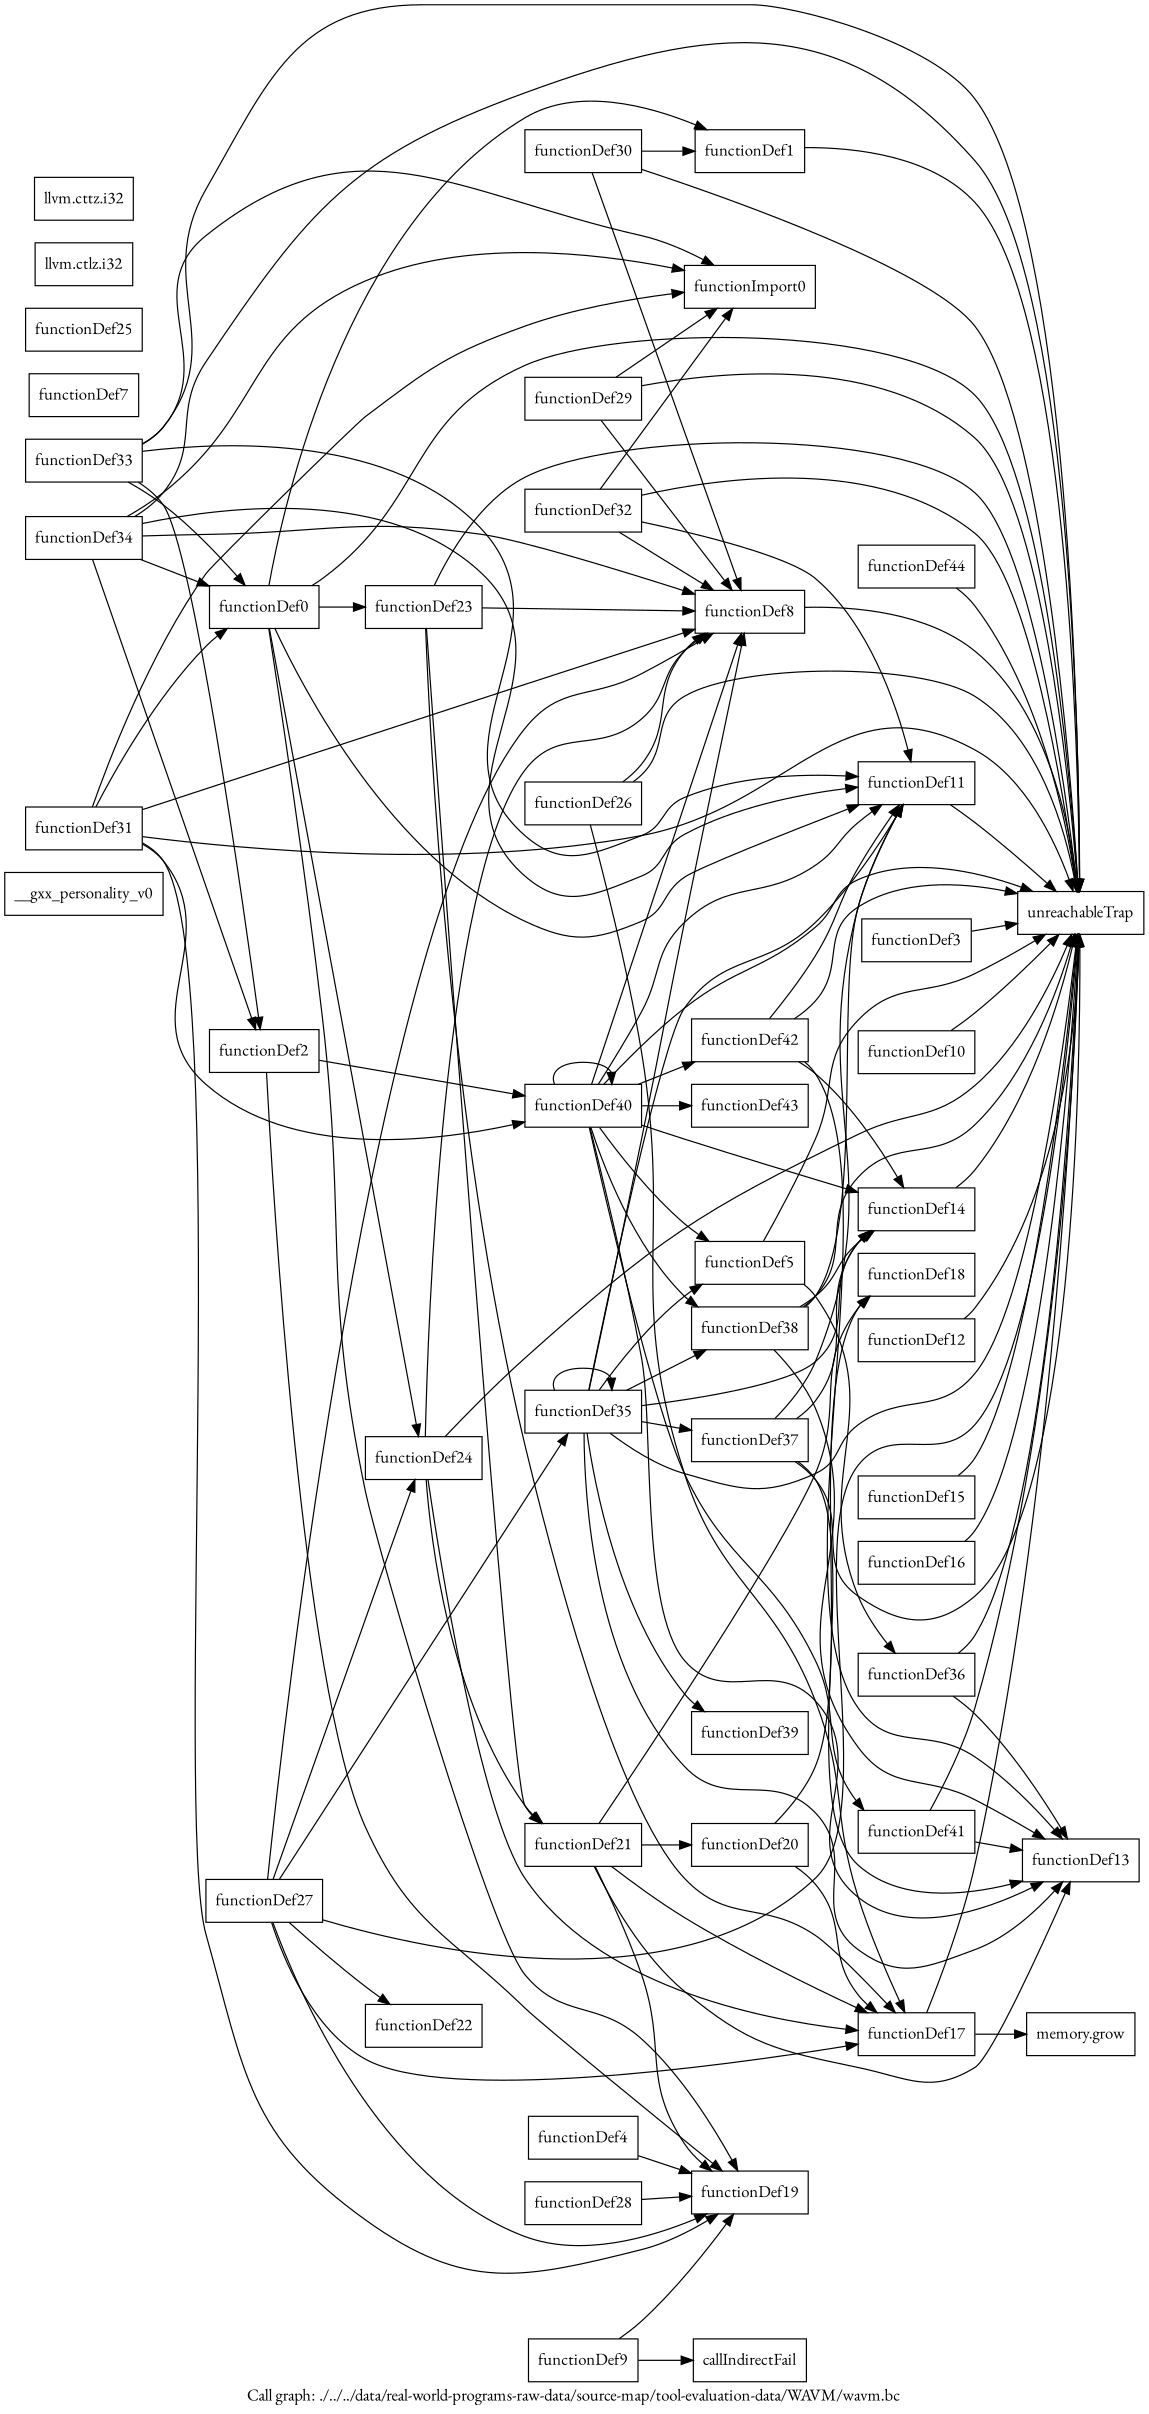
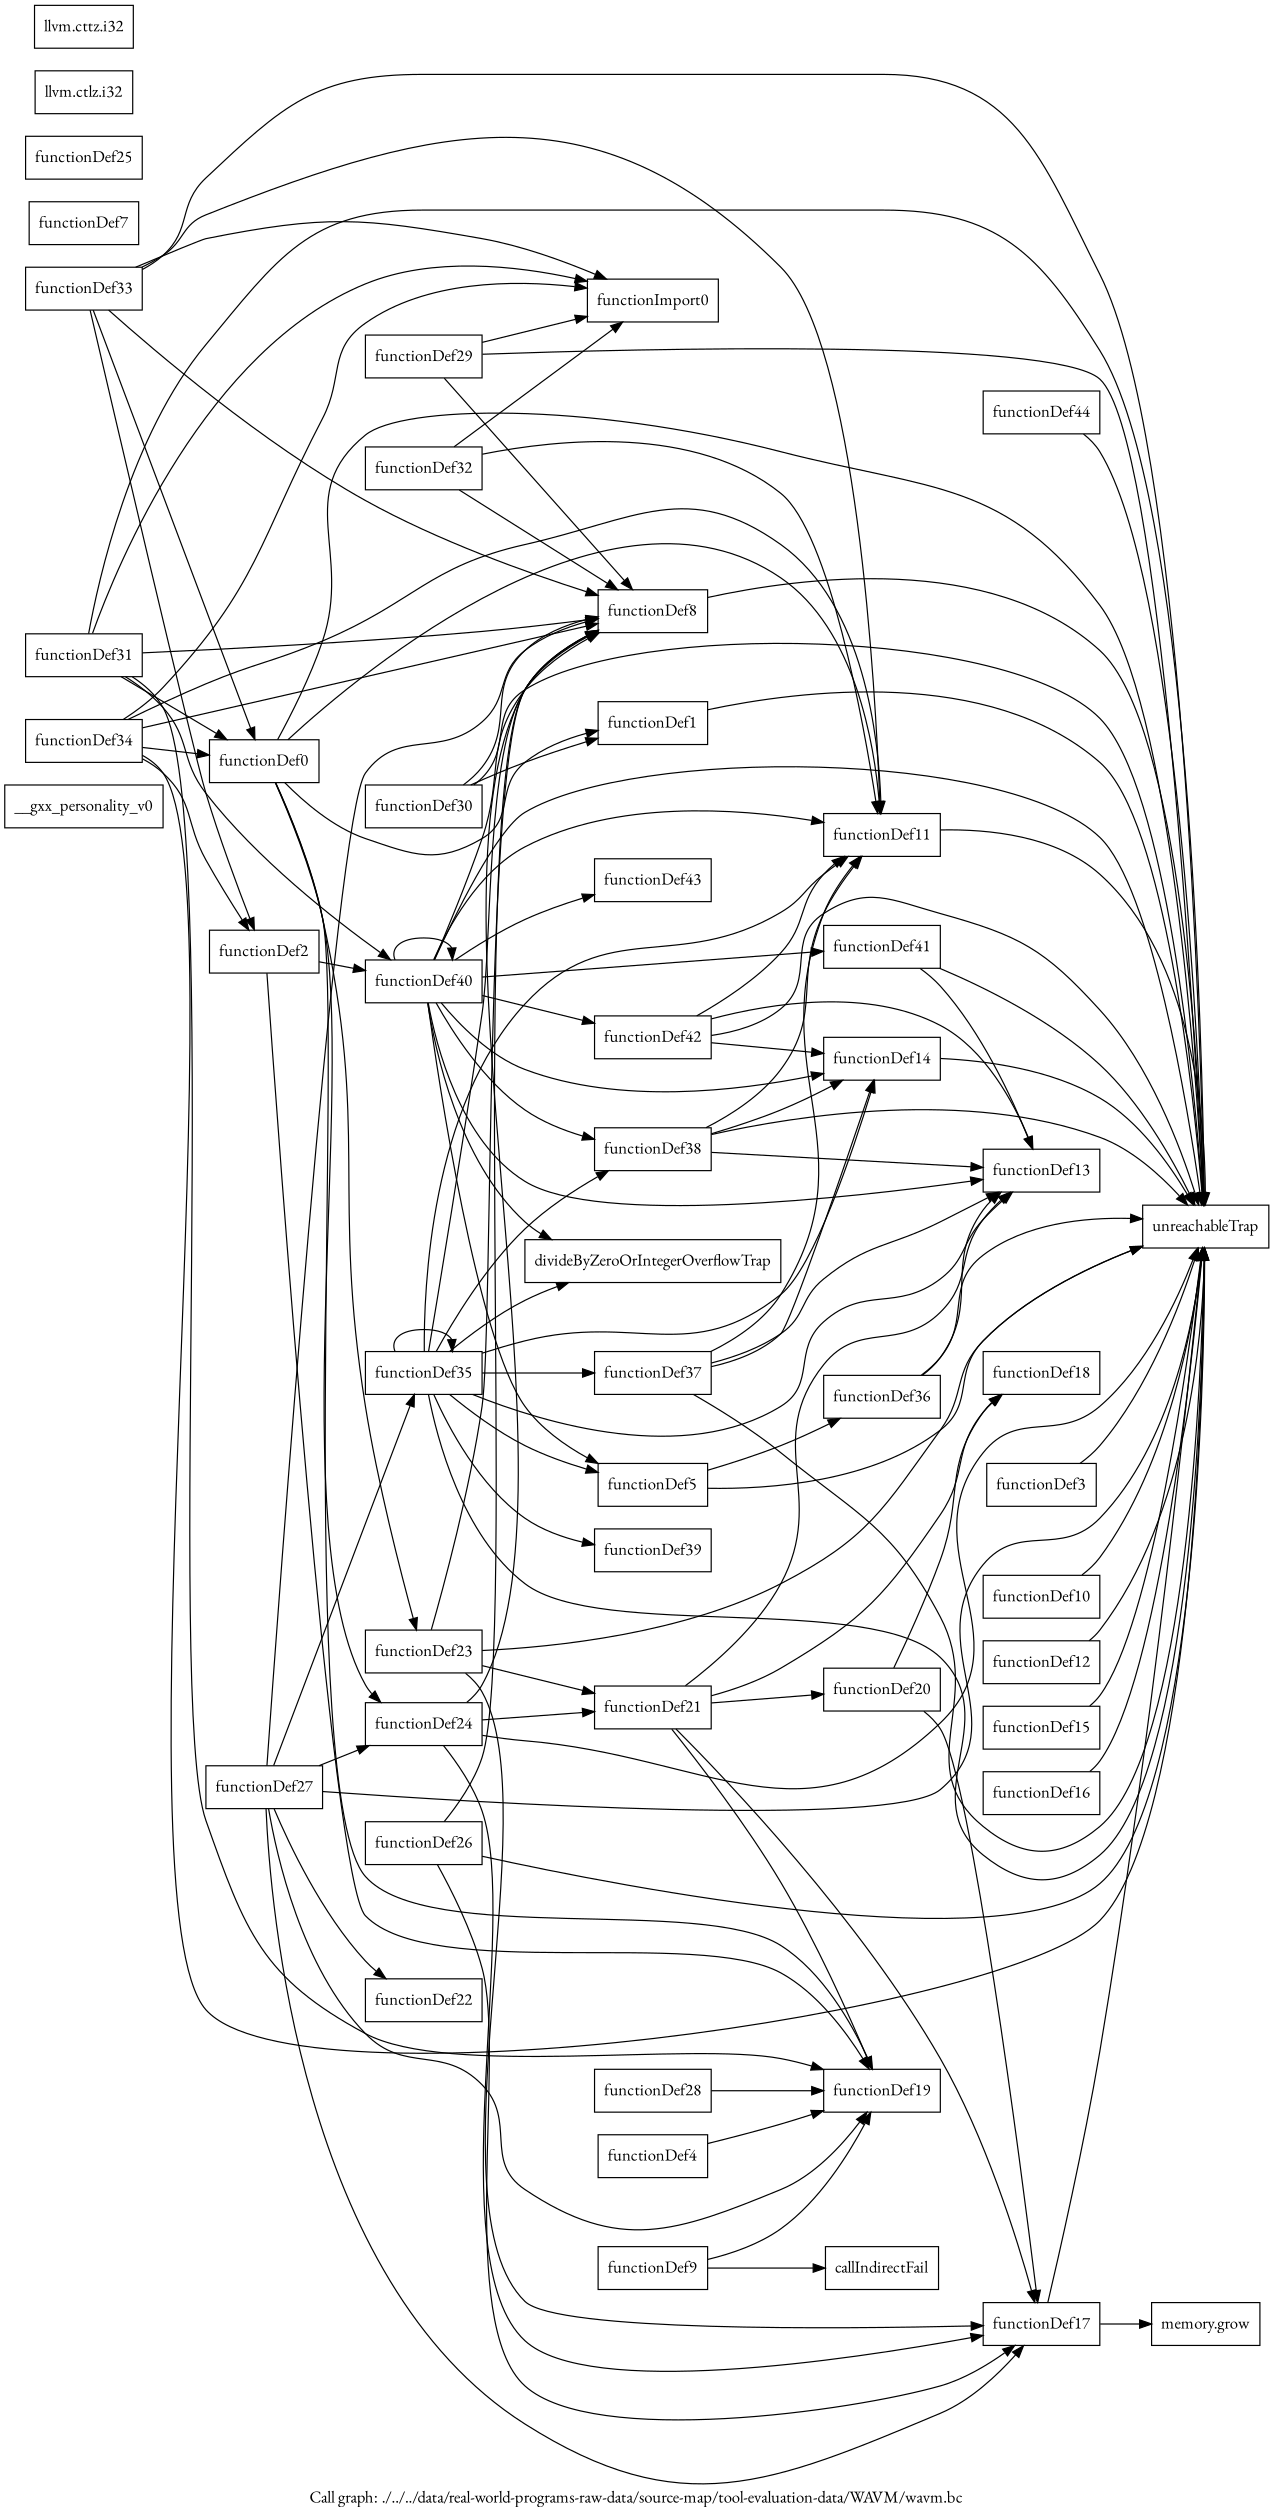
edge "functionDef33" -> "functionDef8": added
edge "functionDef32" -> "unreachableTrap": removed
node "divideByZeroOrIntegerOverflowTrap": added
